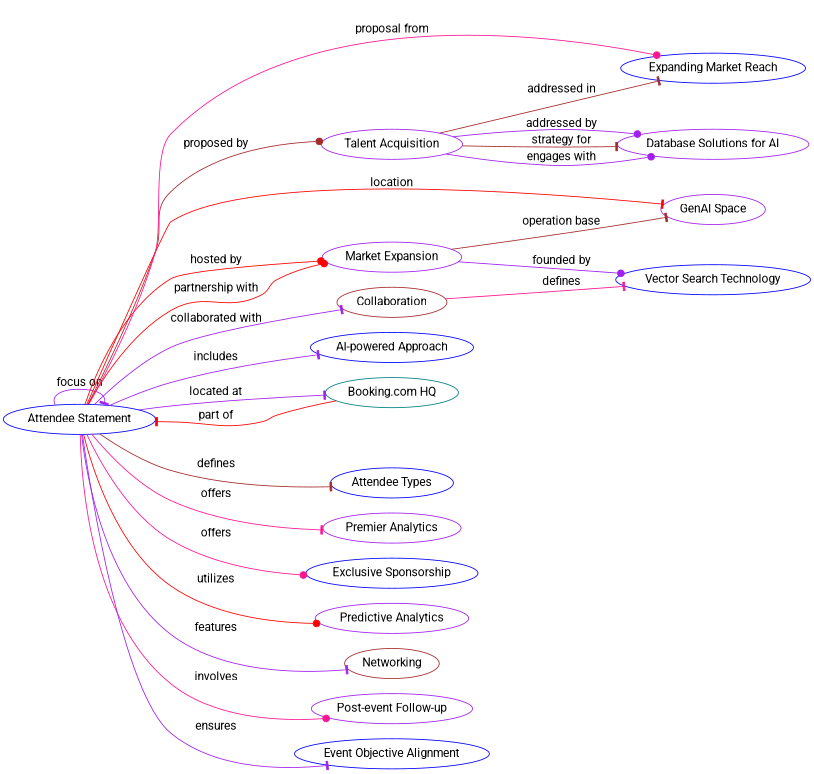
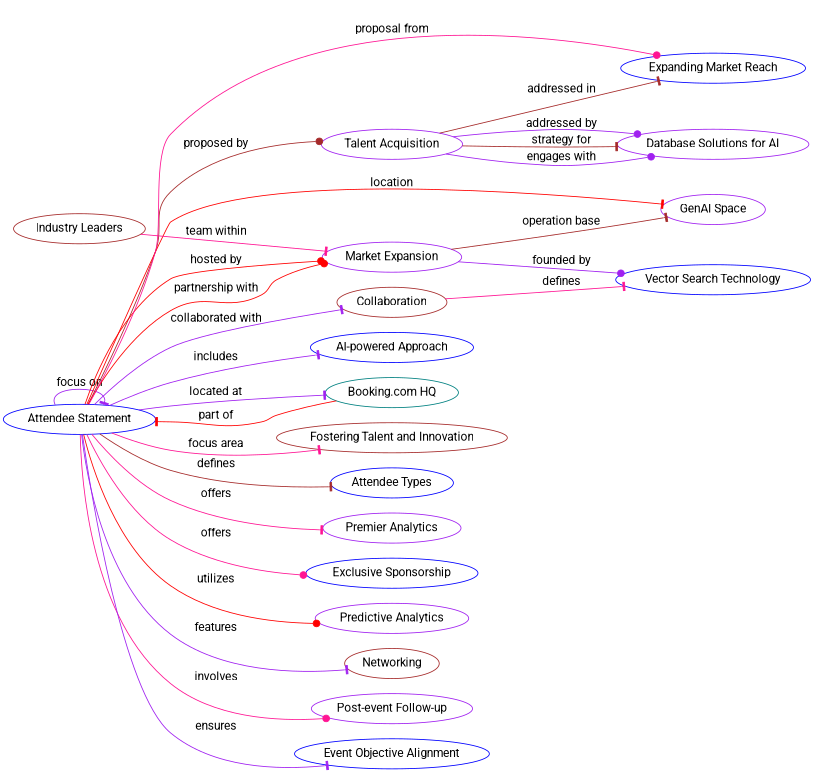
node "Industry Leaders": added
node "Fostering Talent and Innovation": added
